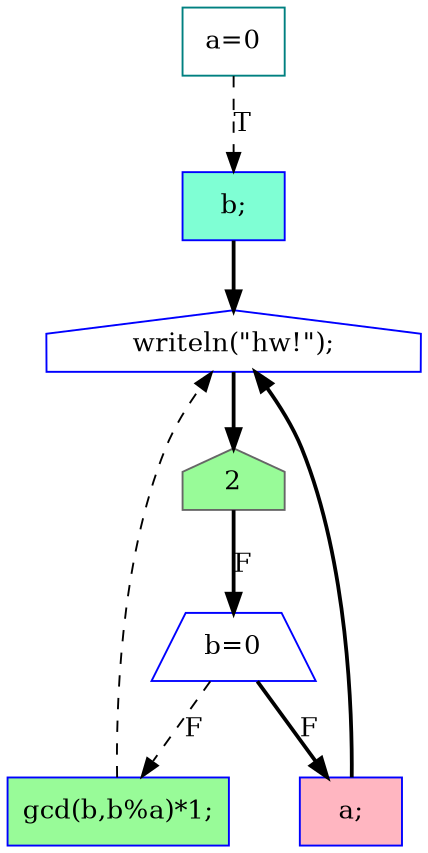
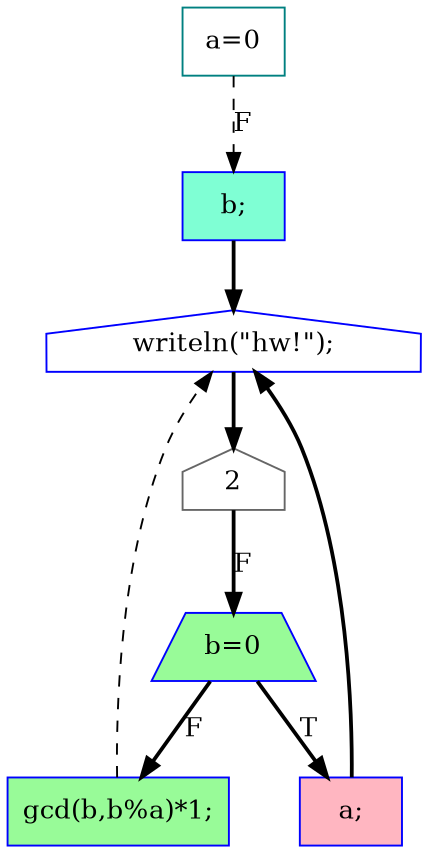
edge "a=0" -> "b;": label "T" -> "F"
node "2": fillcolor palegreen -> white
node "b=0": fillcolor white -> palegreen
edge "b=0" -> "gcd(b,b%a)*1;": style dashed -> bold
edge "b=0" -> "a;": label "F" -> "T"
